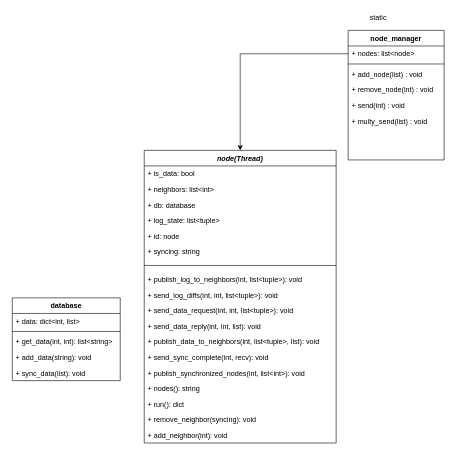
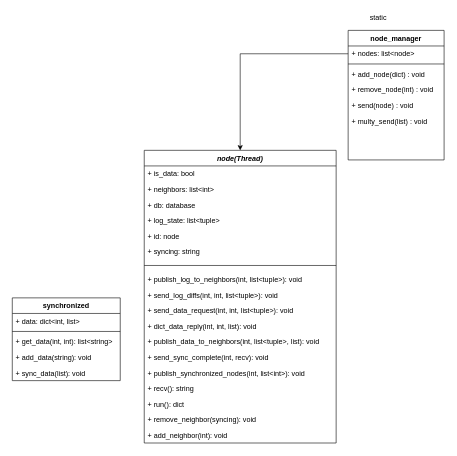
node "+ add_node(list) : void": label "+ add_node(list) : void" -> "+ add_node(dict) : void"
node "+ send(int) : void": label "+ send(int) : void" -> "+ send(node) : void"
node "database": label "database" -> "synchronized"
node "+ send_data_reply(int, int, list): void": label "+ send_data_reply(int, int, list): void" -> "+ dict_data_reply(int, int, list): void"
node "+ nodes(): string": label "+ nodes(): string" -> "+ recv(): string"
